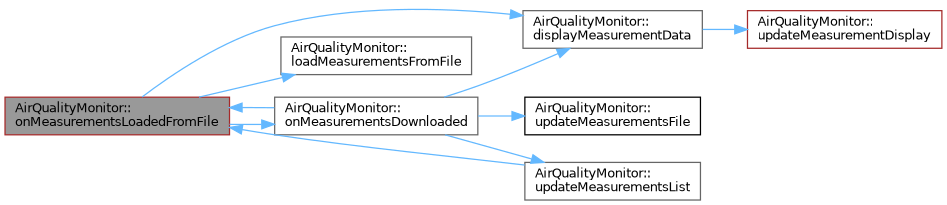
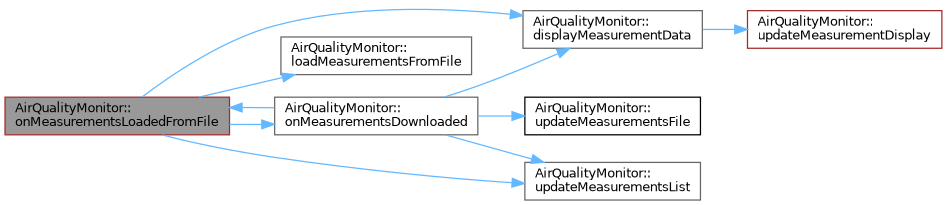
edge "AirQualityMonitor:: updateMeasurementsList" -> "AirQualityMonitor:: onMeasurementsLoadedFromFile": reversed
